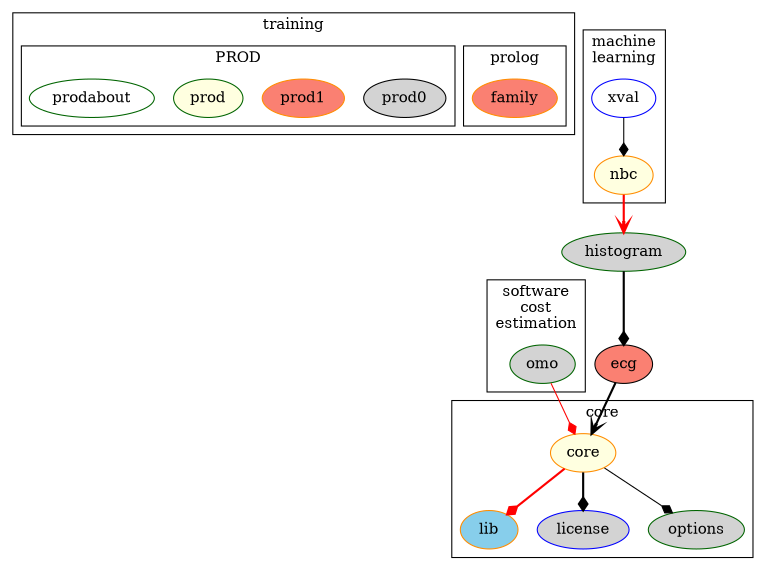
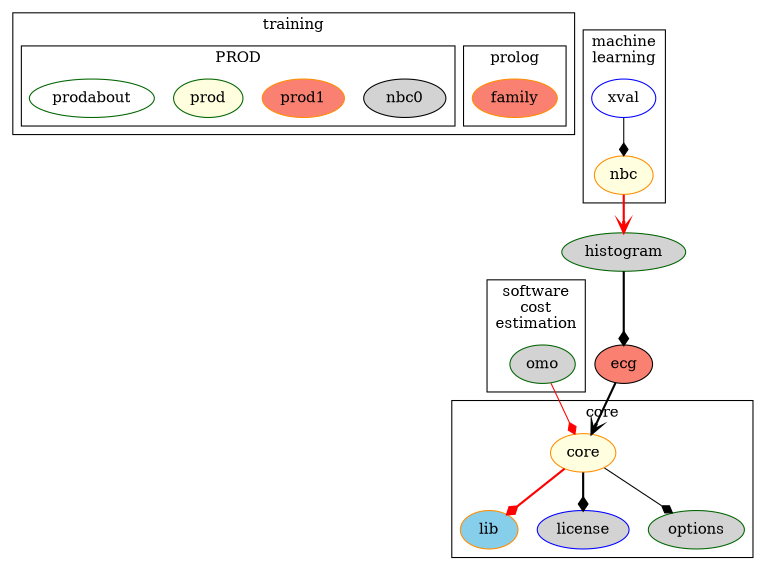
node "prod0": label "prod0" -> "nbc0"
